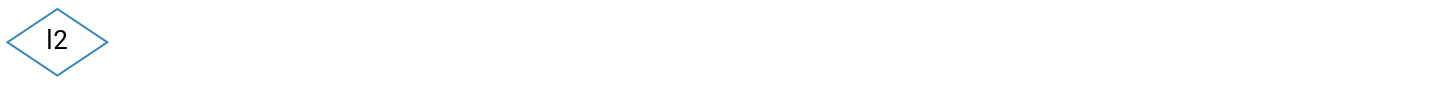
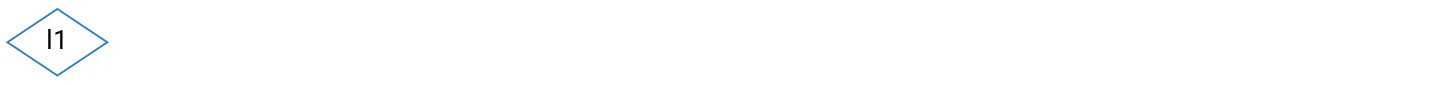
node "l2": label "l2" -> "l1"
